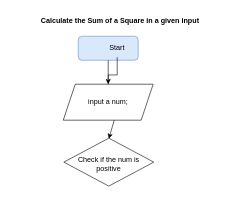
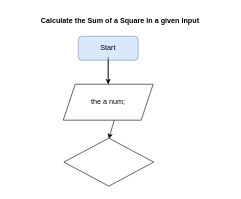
node "Start": moved (117, 48) -> (108, 48)
node "input a num;": label "input a num;" -> "the a num;"
node "Check if the num is positive": removed
